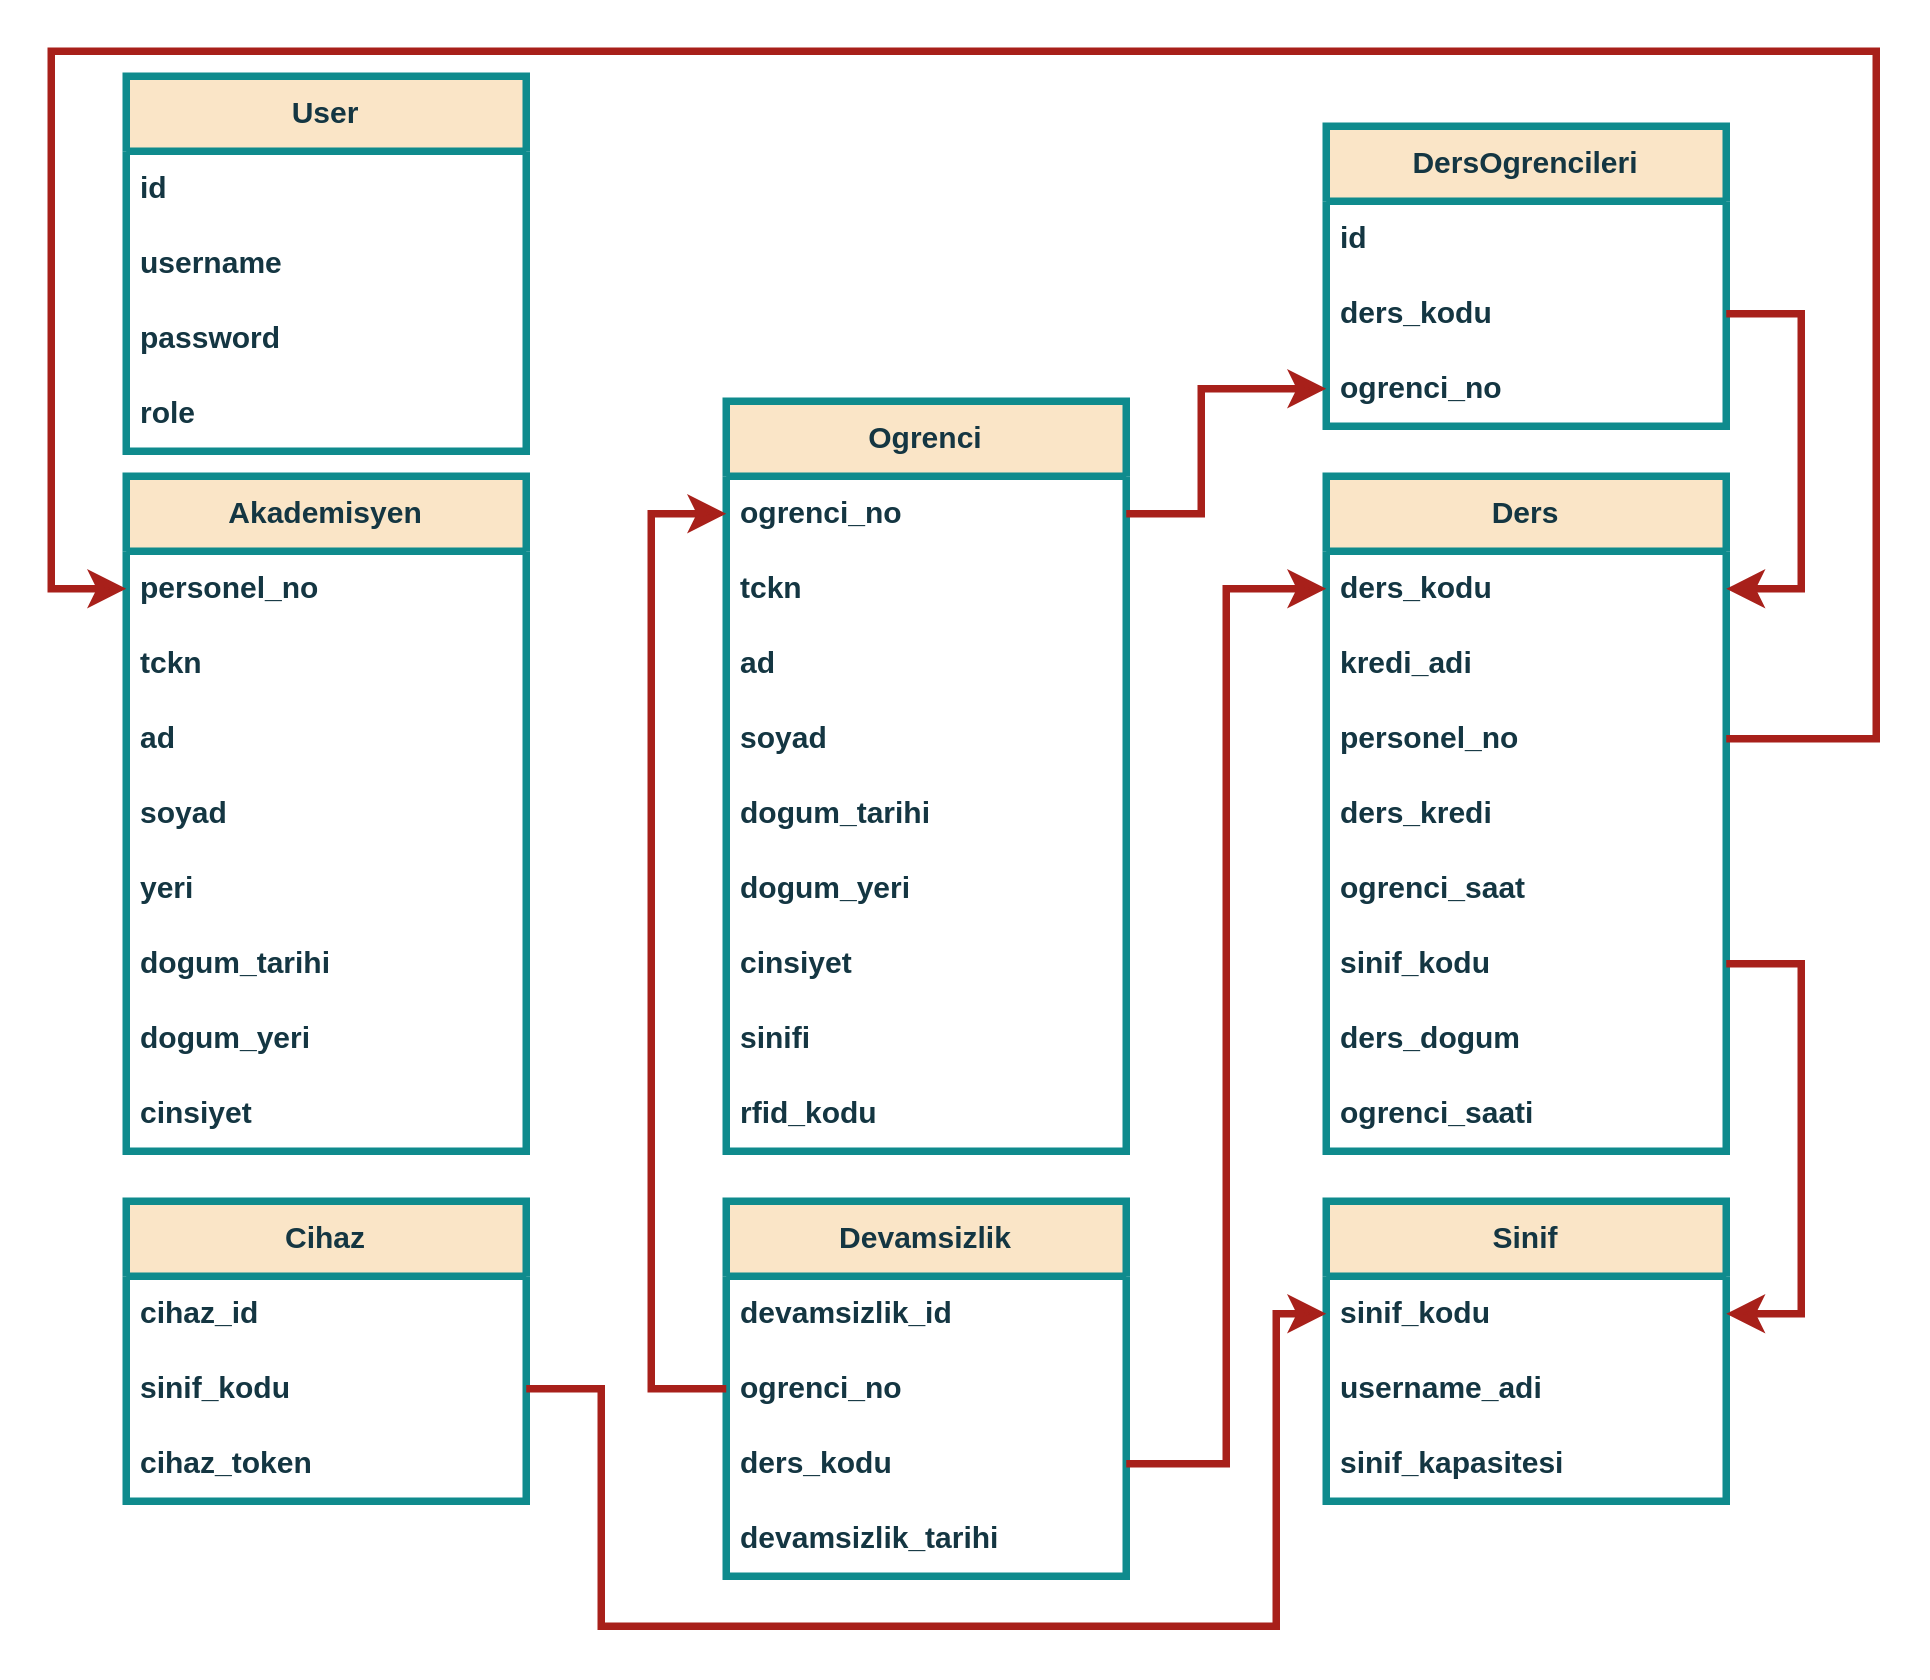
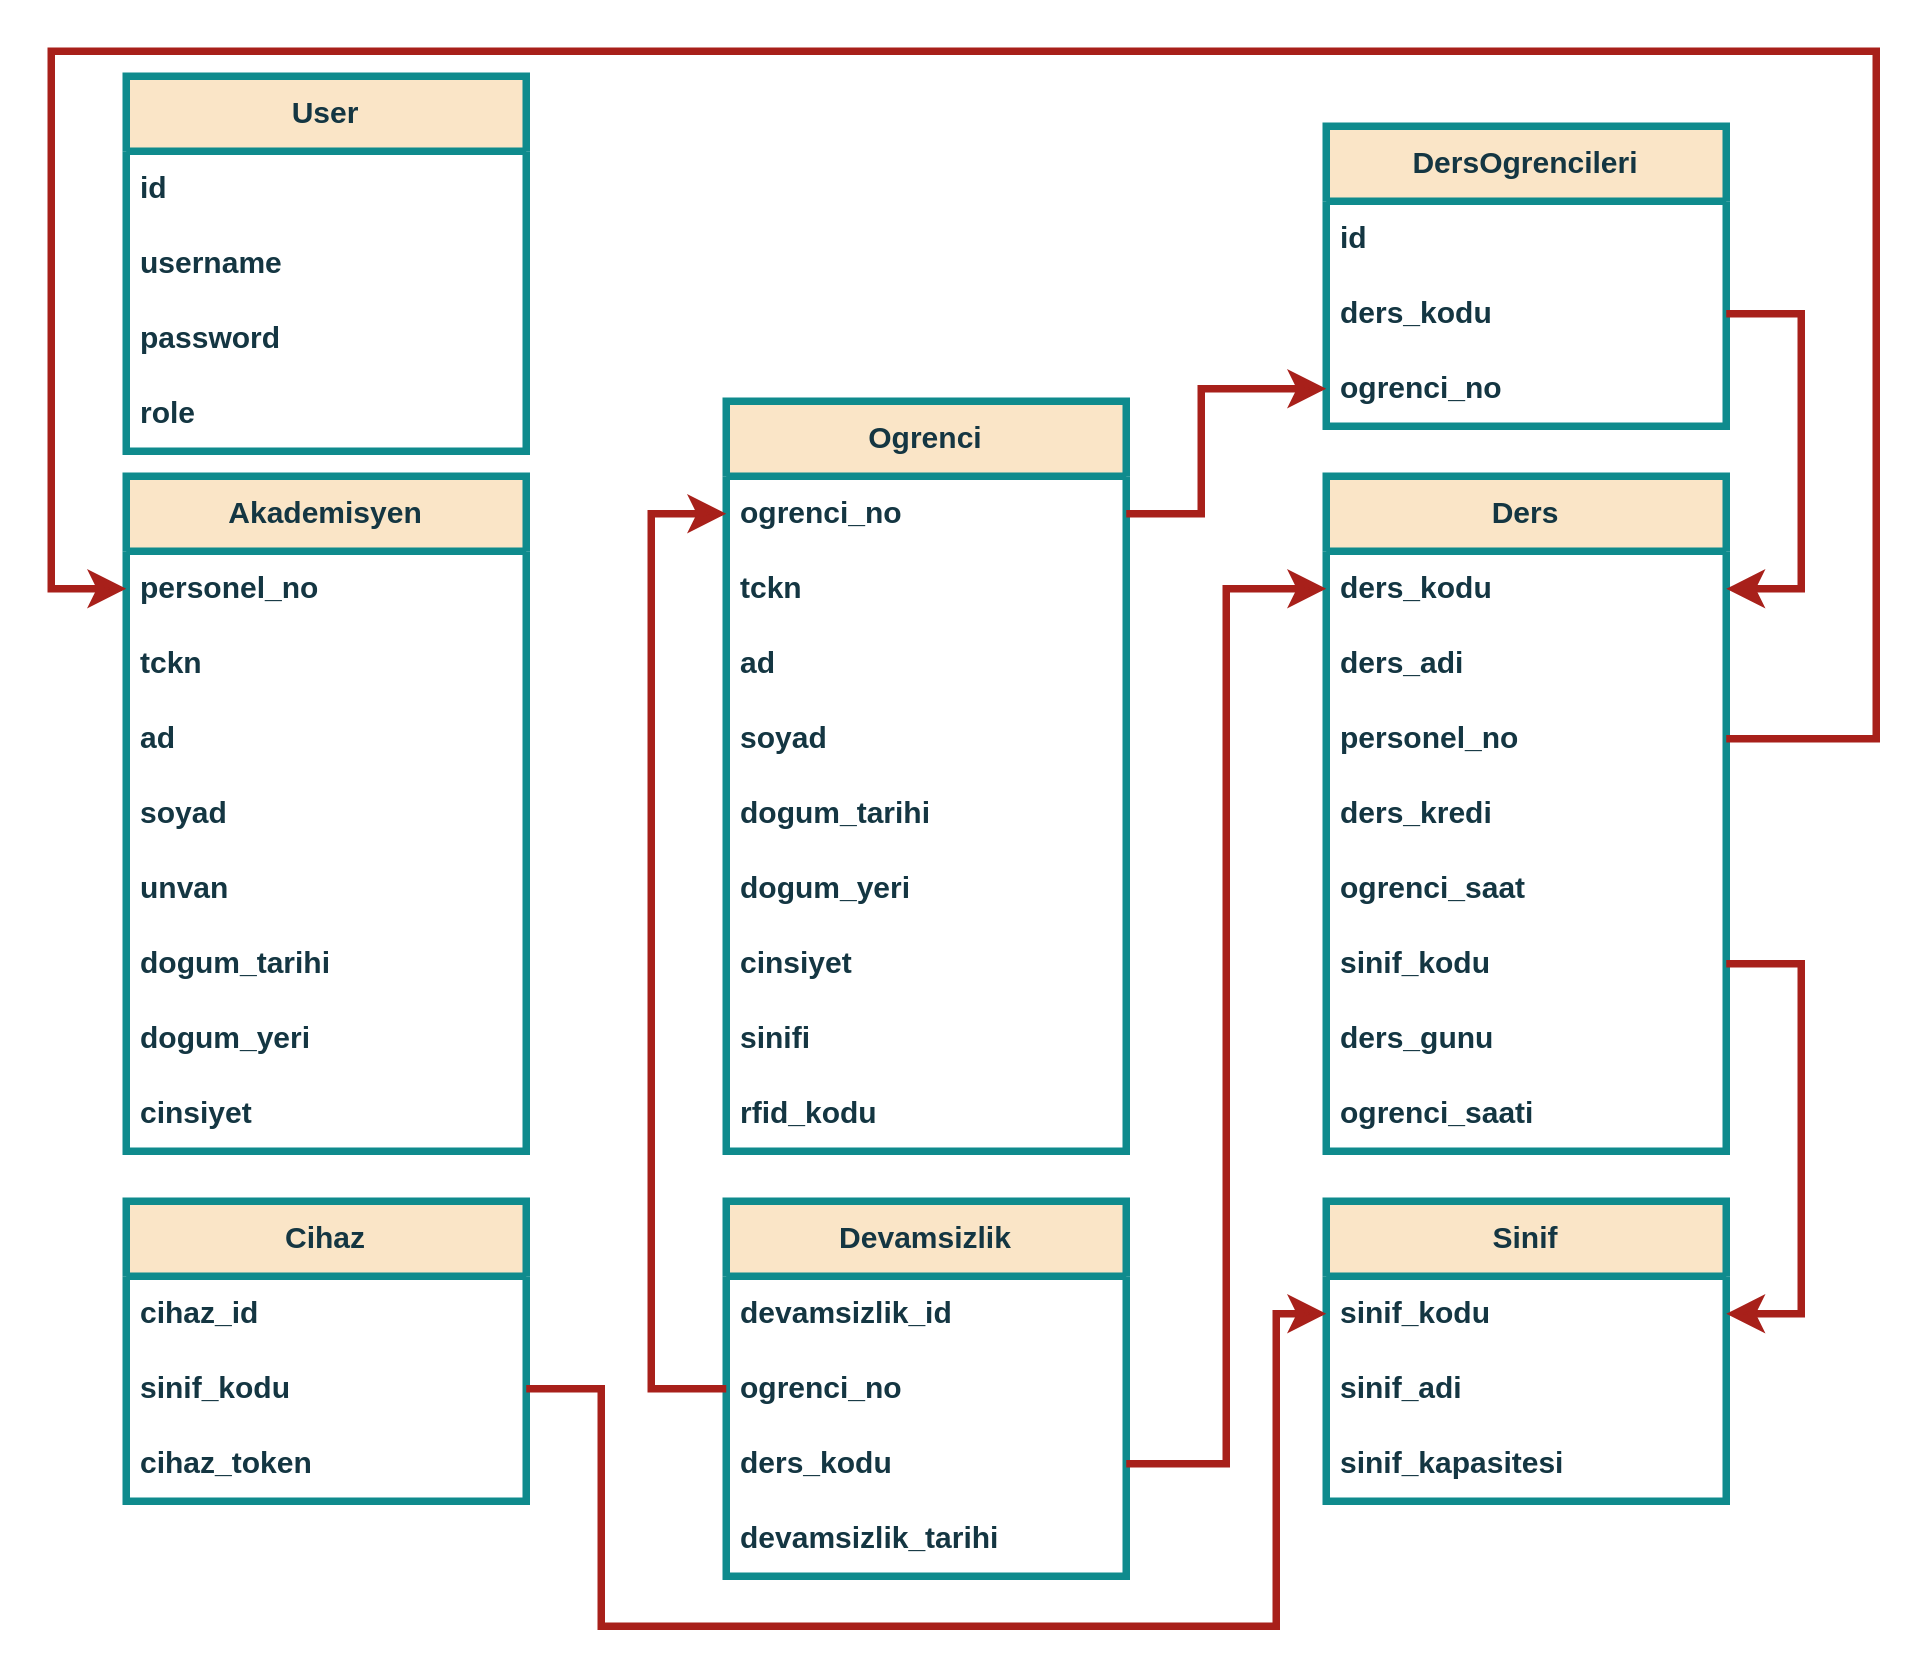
node "kredi_adi": label "kredi_adi" -> "ders_adi"
node "yeri": label "yeri" -> "unvan"
node "ders_dogum": label "ders_dogum" -> "ders_gunu"
node "username_adi": label "username_adi" -> "sinif_adi"
